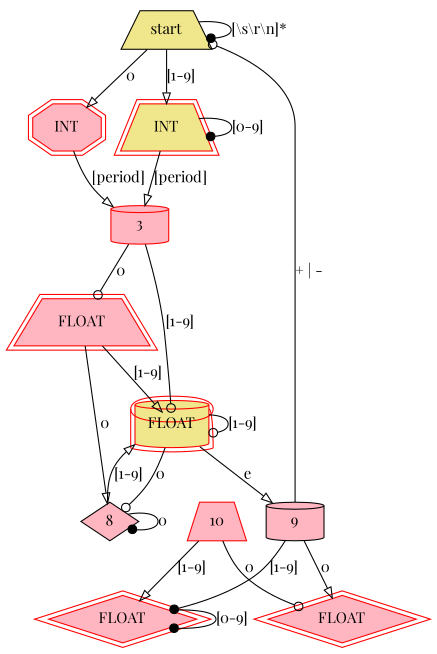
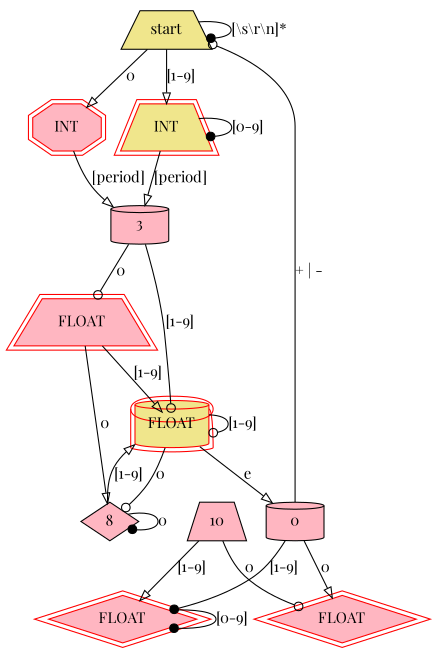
node "3": color red -> black
node "10": color red -> black
node "9": label "9" -> "0"
